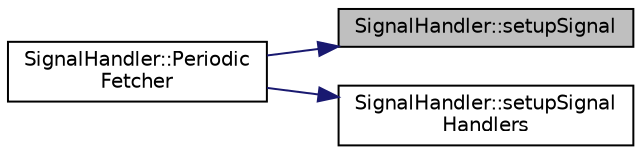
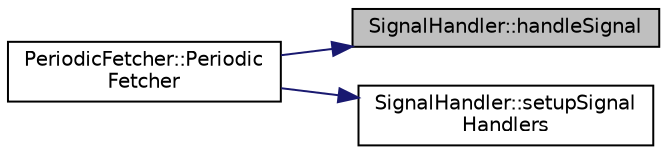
node "SignalHandler::setupSignal": label "SignalHandler::setupSignal" -> "SignalHandler::handleSignal"
node "SignalHandler::Periodic Fetcher": label "SignalHandler::Periodic Fetcher" -> "PeriodicFetcher::Periodic Fetcher"
